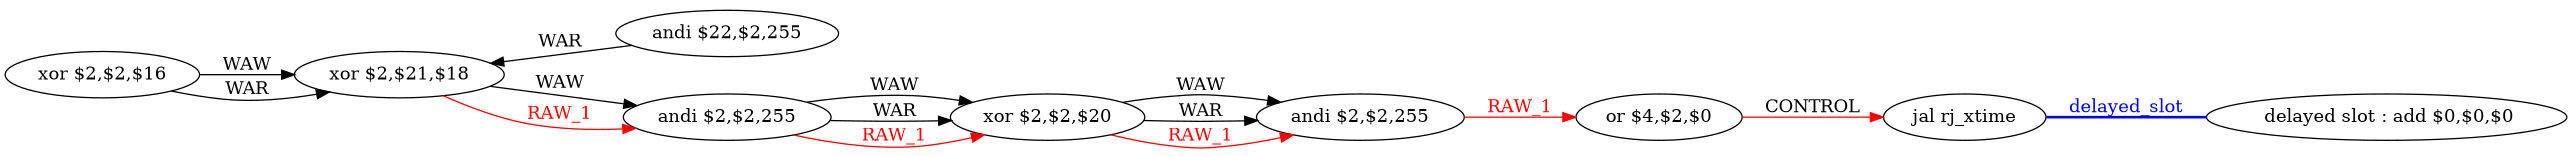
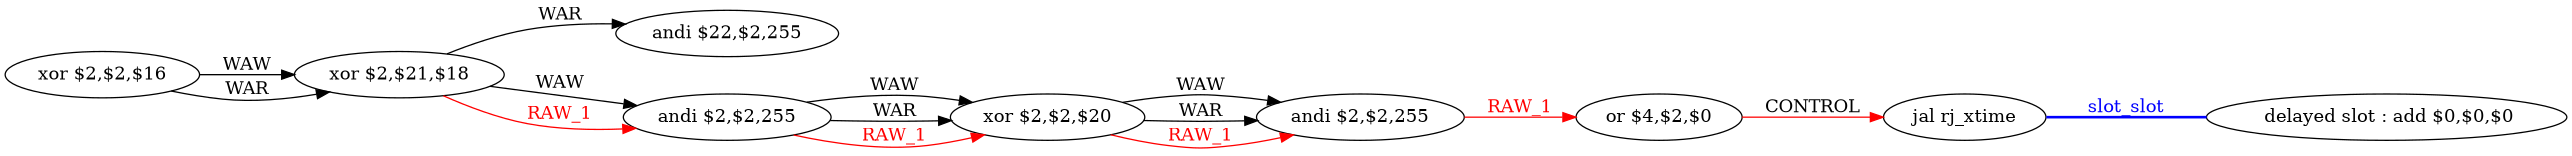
edge "andi $22,$2,255" -> "xor $2,$21,$18": reversed
edge "jal rj_xtime" -- "delayed slot : add $0,$0,$0": label "delayed_slot" -> "slot_slot"
